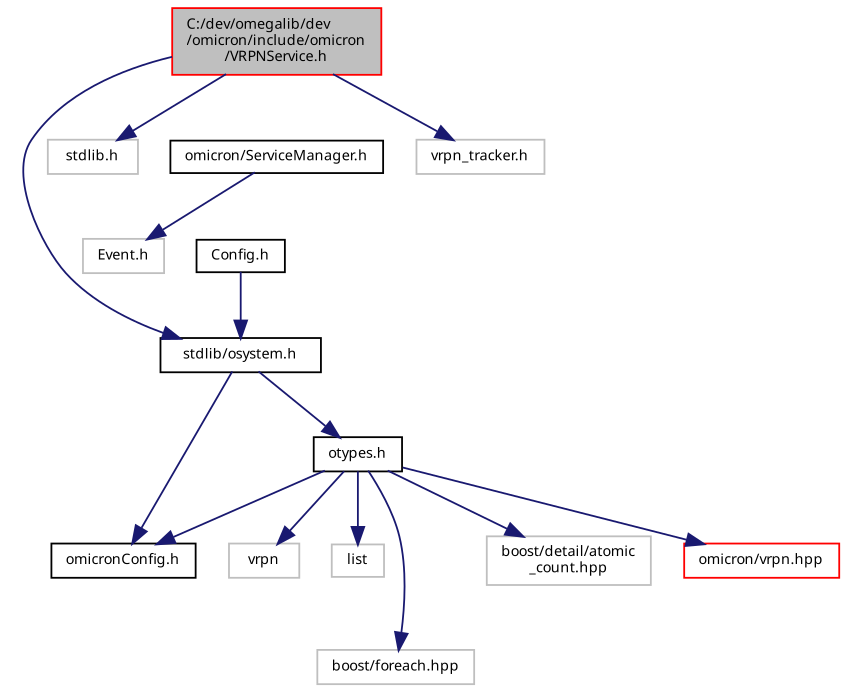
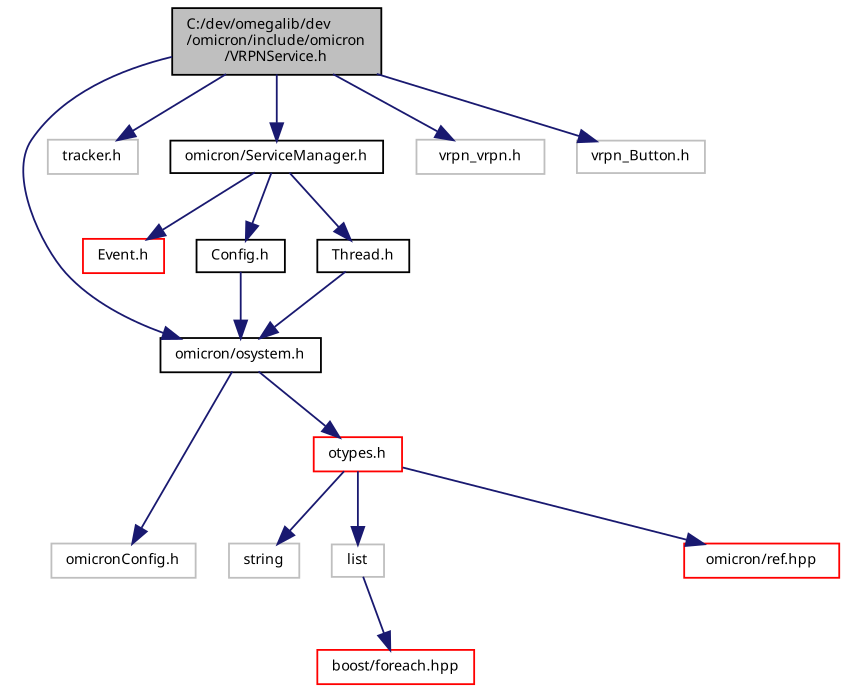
node "C:/dev/omegalib/dev /omicron/include/omicron /VRPNService.h": color red -> black
edge "C:/dev/omegalib/dev /omicron/include/omicron /VRPNService.h" -> "omicron/ServiceManager.h": added
node "stdlib.h": label "stdlib.h" -> "tracker.h"
node "vrpn_tracker.h": label "vrpn_tracker.h" -> "vrpn_vrpn.h"
node "vrpn_Button.h": added
edge "omicron/ServiceManager.h" -> "Config.h": added
node "Event.h": color grey75 -> red
node "Thread.h": added
node "stdlib/osystem.h": label "stdlib/osystem.h" -> "omicron/osystem.h"
node "otypes.h": color black -> red
edge "otypes.h" -> "omicronConfig.h": removed
edge "otypes.h" -> "boost/foreach.hpp": now "list" -> "boost/foreach.hpp"
node "omicronConfig.h": color black -> grey75
node "vrpn": label "vrpn" -> "string"
node "boost/detail/atomic _count.hpp": removed
node "omicron/vrpn.hpp": label "omicron/vrpn.hpp" -> "omicron/ref.hpp"
node "boost/foreach.hpp": color grey75 -> red
